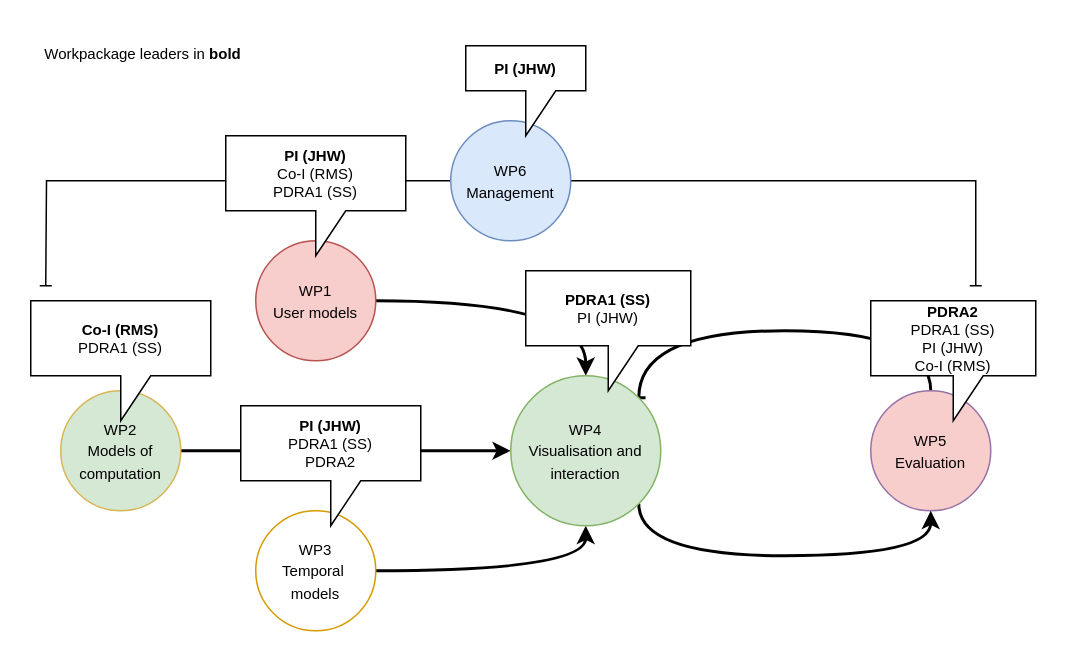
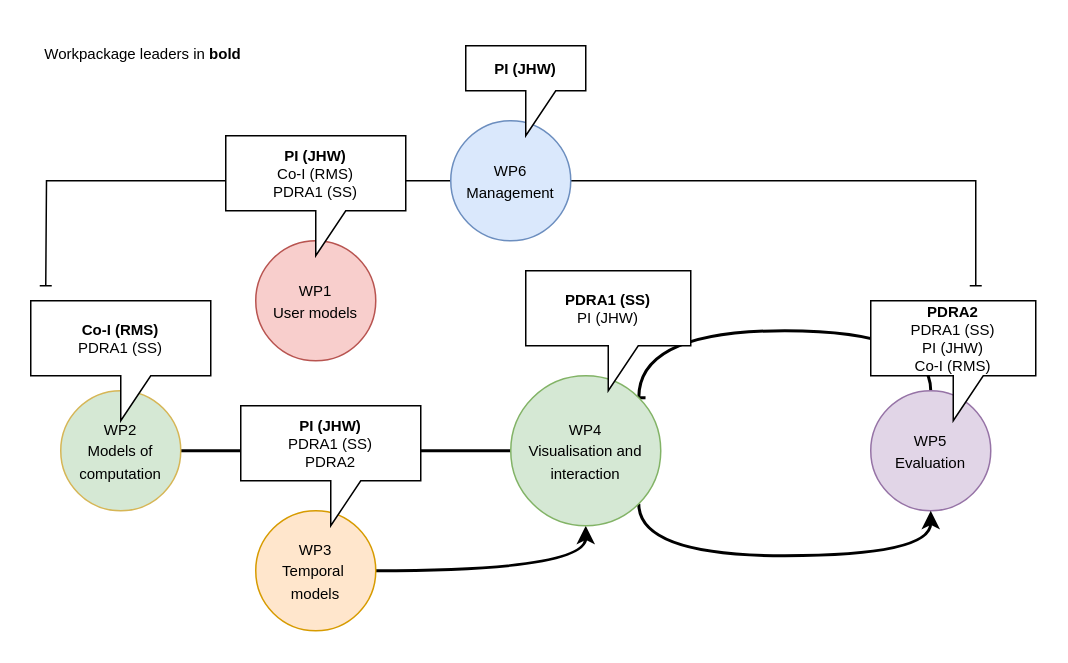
edge "WP1 User models" -> "WP4 Visualisation and interaction": removed
edge "WP2 Models of computation" -> "WP4 Visualisation and interaction": arrowhead classic -> none
node "WP5 Evaluation": fillcolor #f8cecc -> #e1d5e7
node "WP3 Temporal models": fillcolor #ffffff -> #ffe6cc
